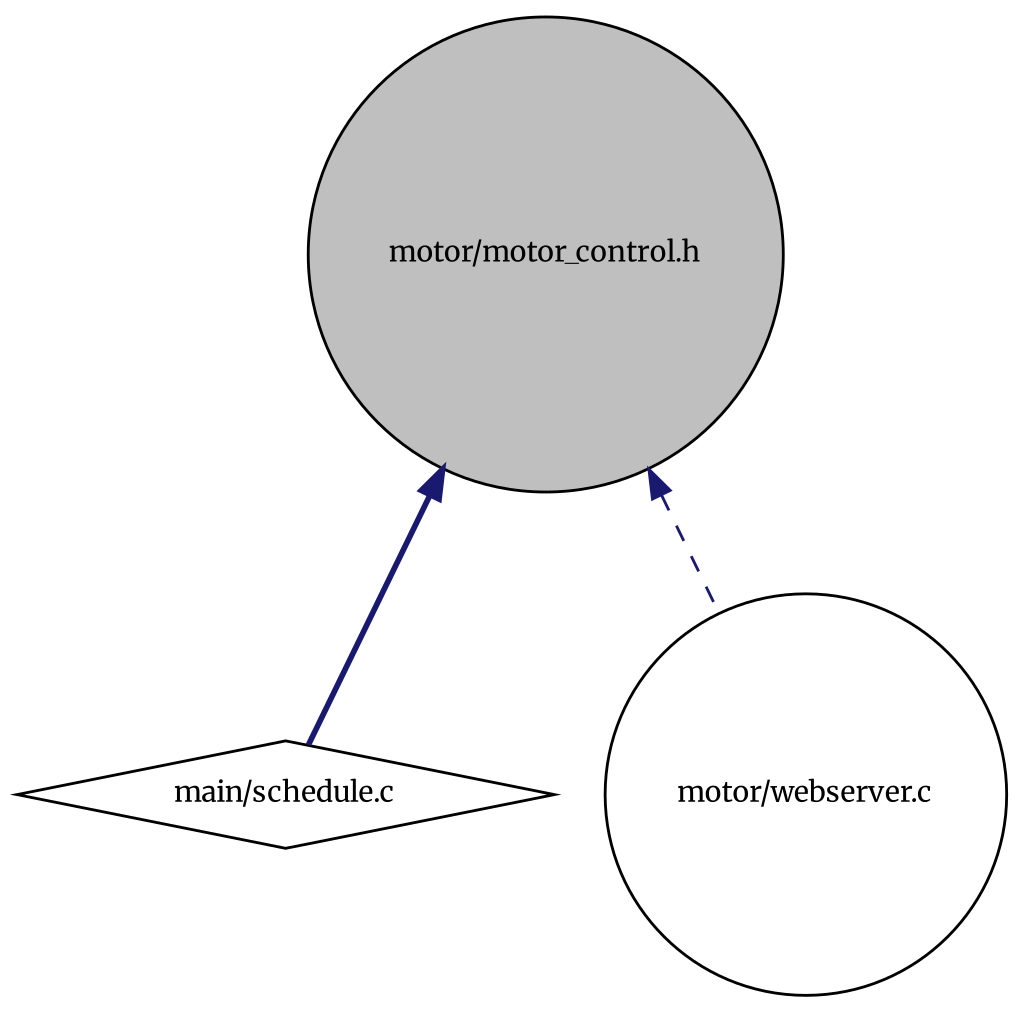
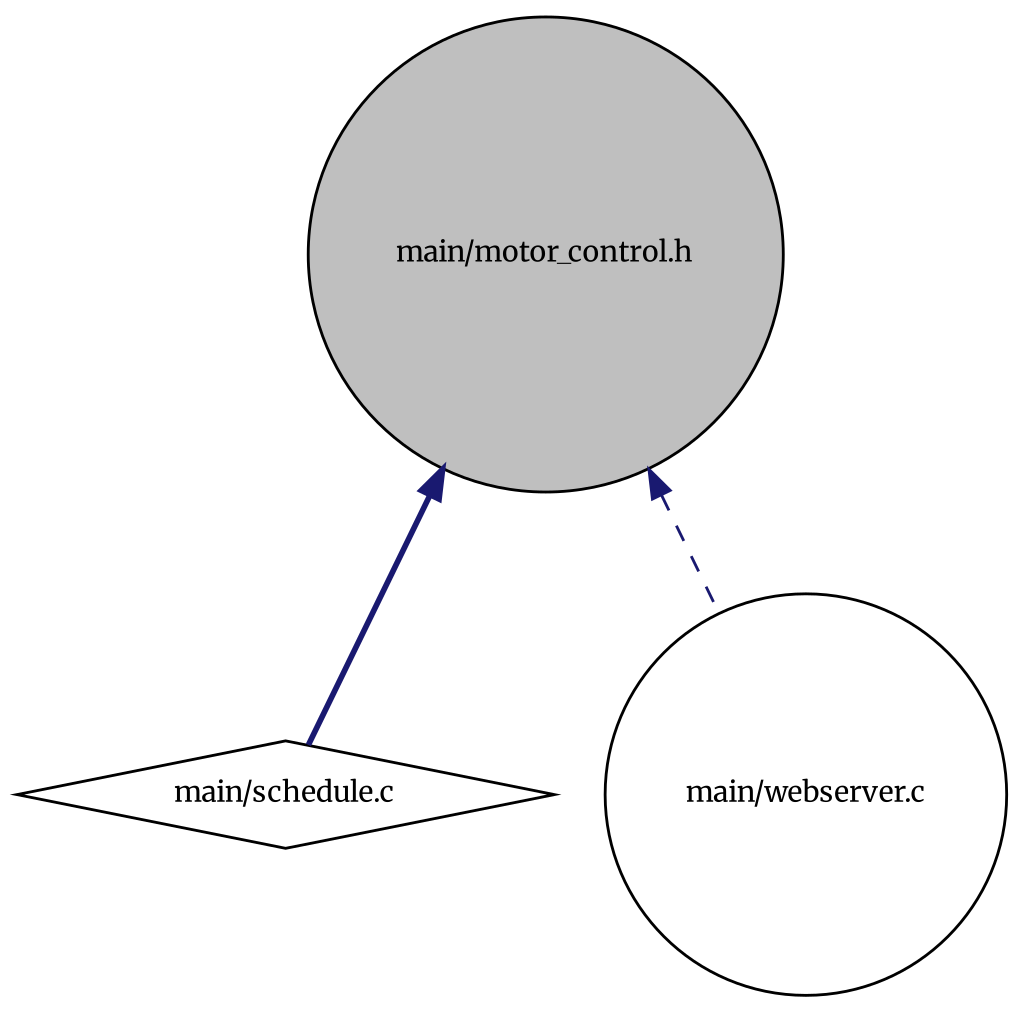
node "motor/motor_control.h": label "motor/motor_control.h" -> "main/motor_control.h"
node "motor/webserver.c": label "motor/webserver.c" -> "main/webserver.c"
